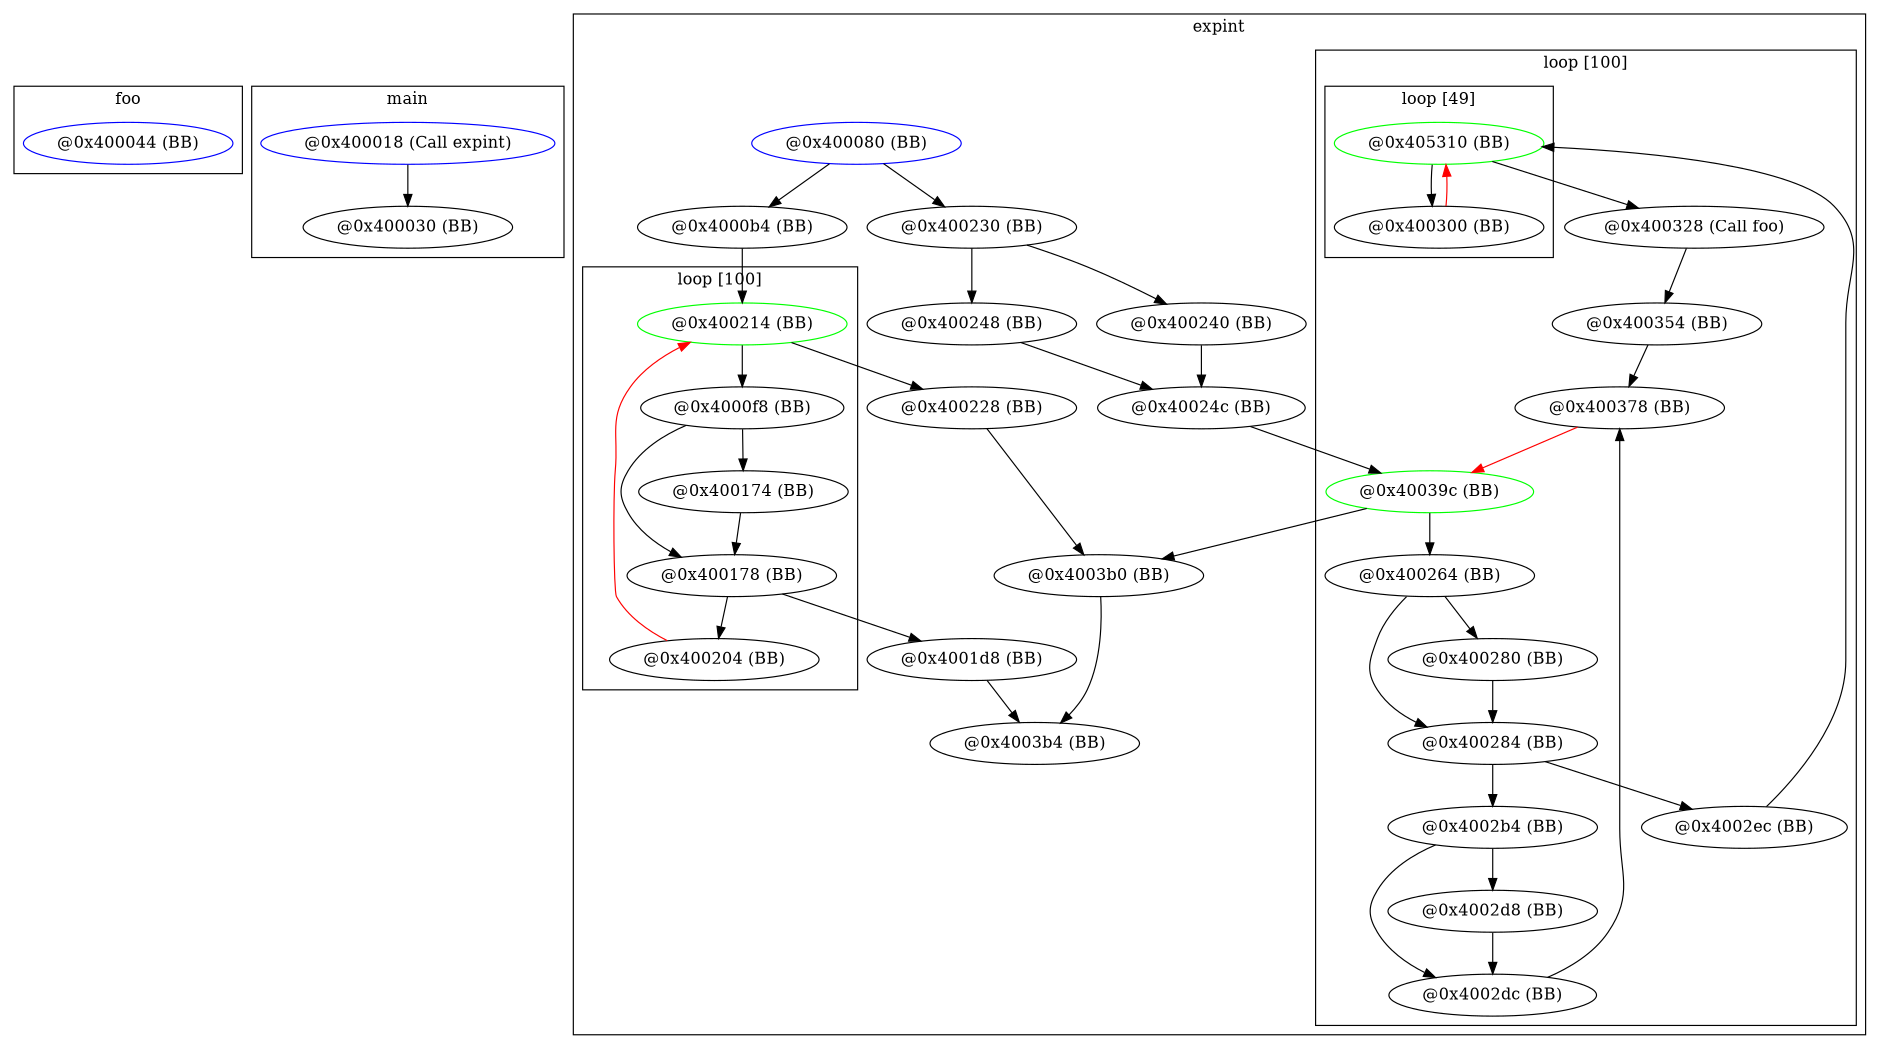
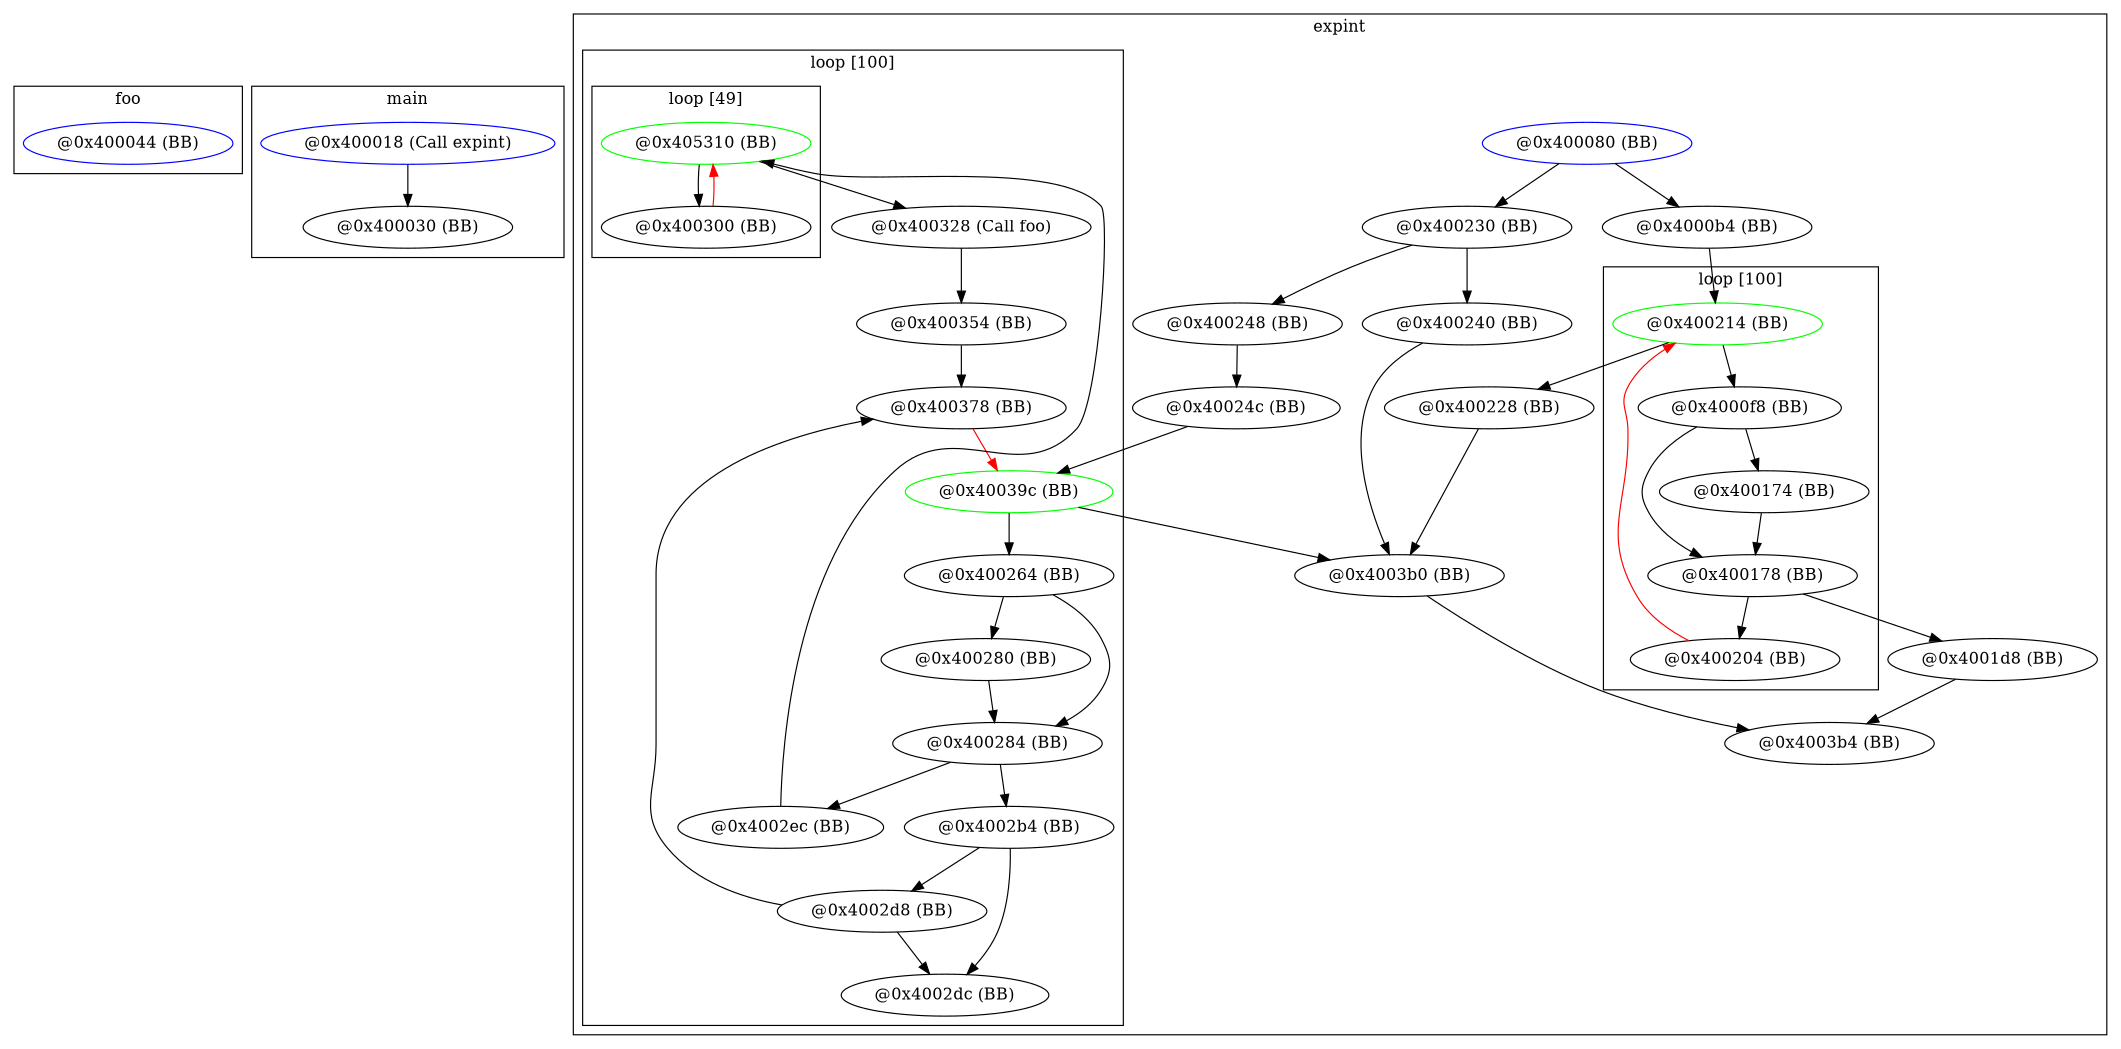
edge "@0x400240 (BB)" -> "@0x40024c (BB)": now "@0x400240 (BB)" -> "@0x4003b0 (BB)"
edge "@0x4002dc (BB)" -> "@0x400378 (BB)": now "@0x4002d8 (BB)" -> "@0x400378 (BB)"
